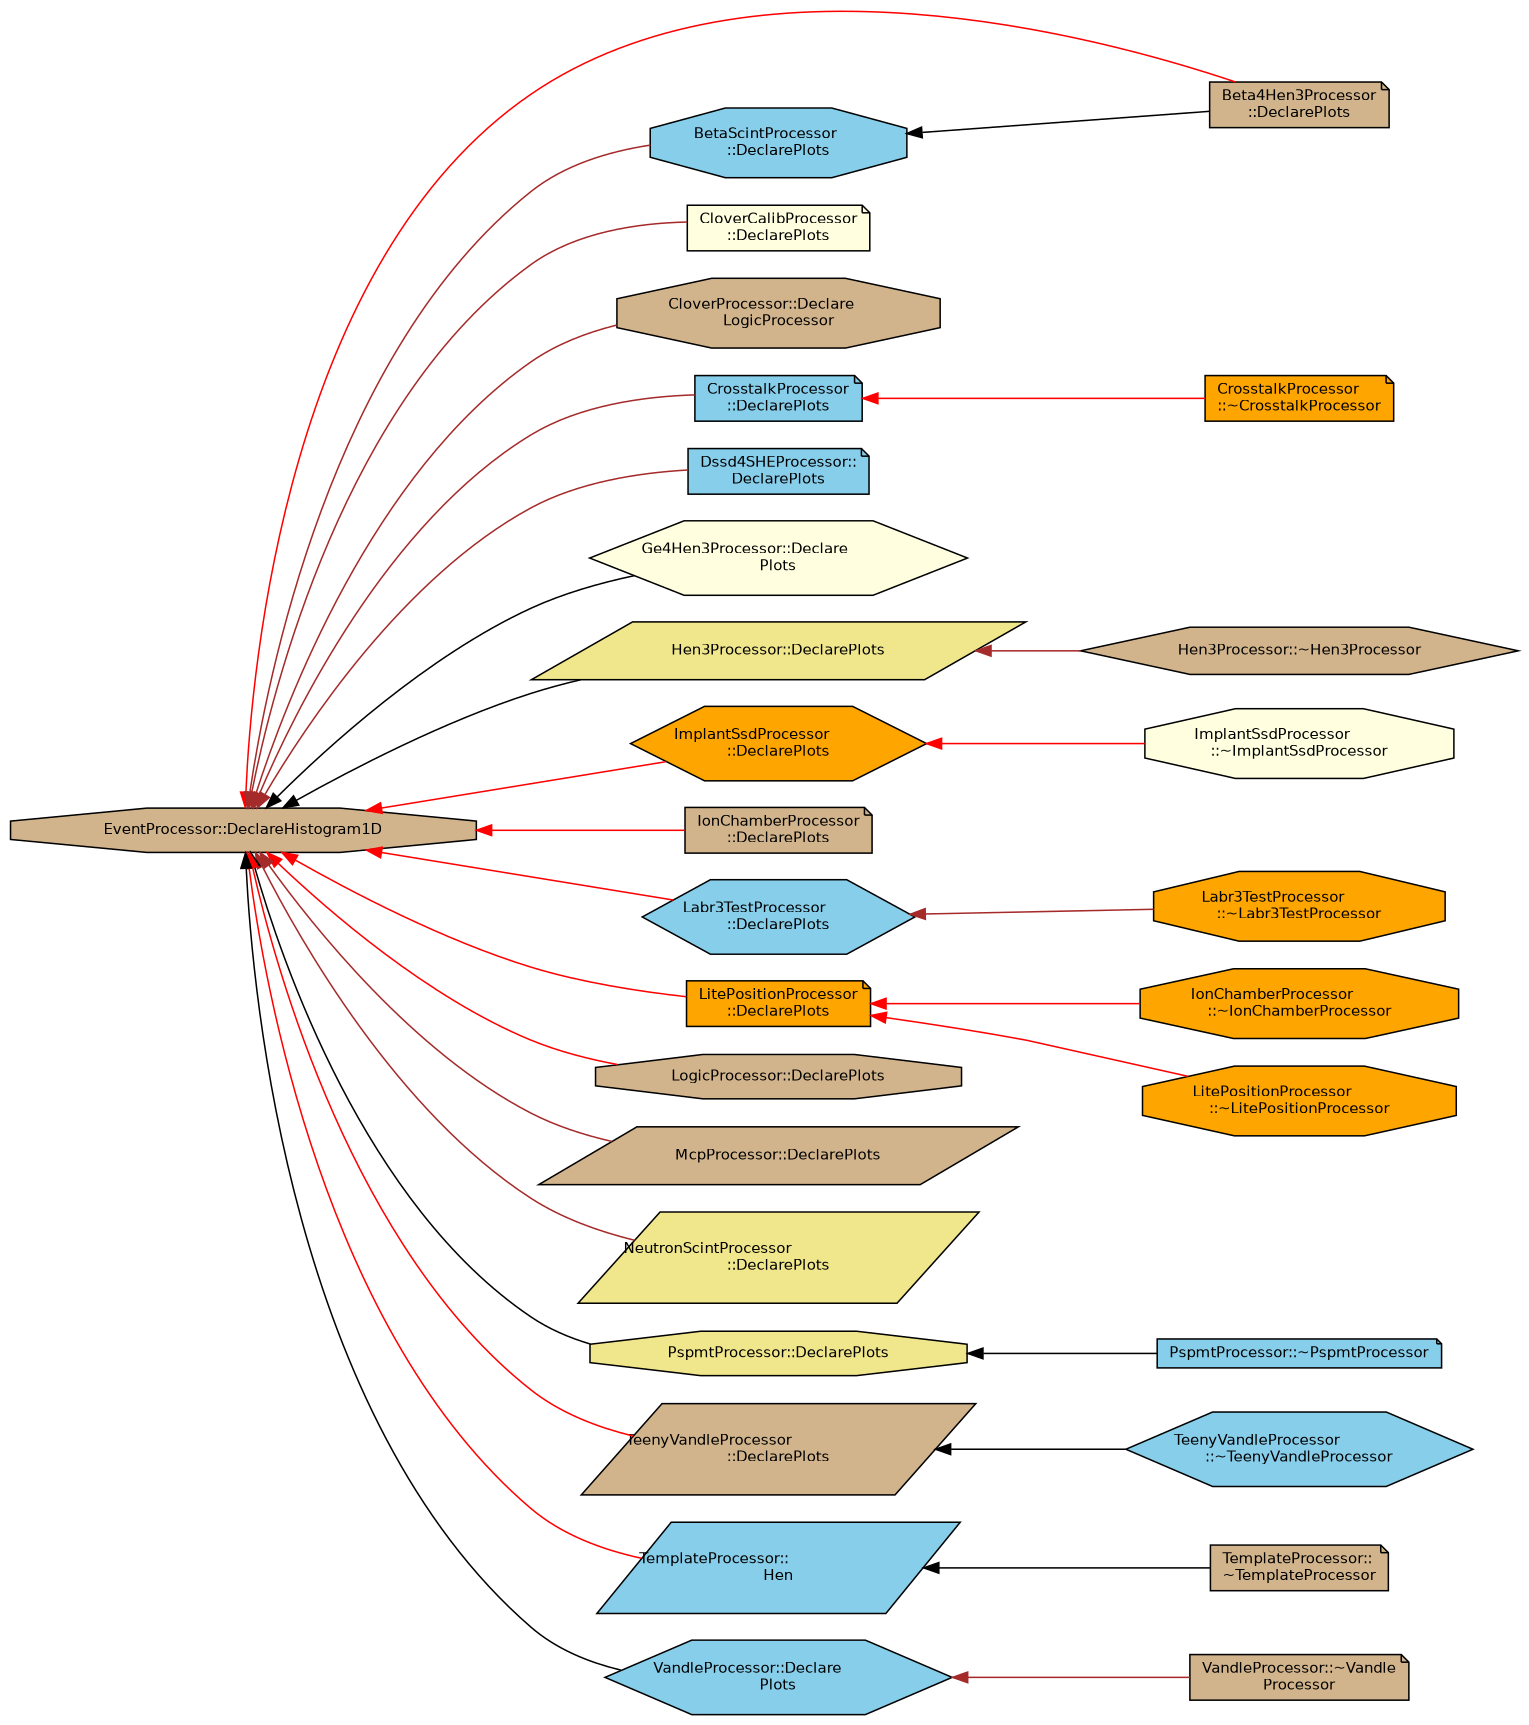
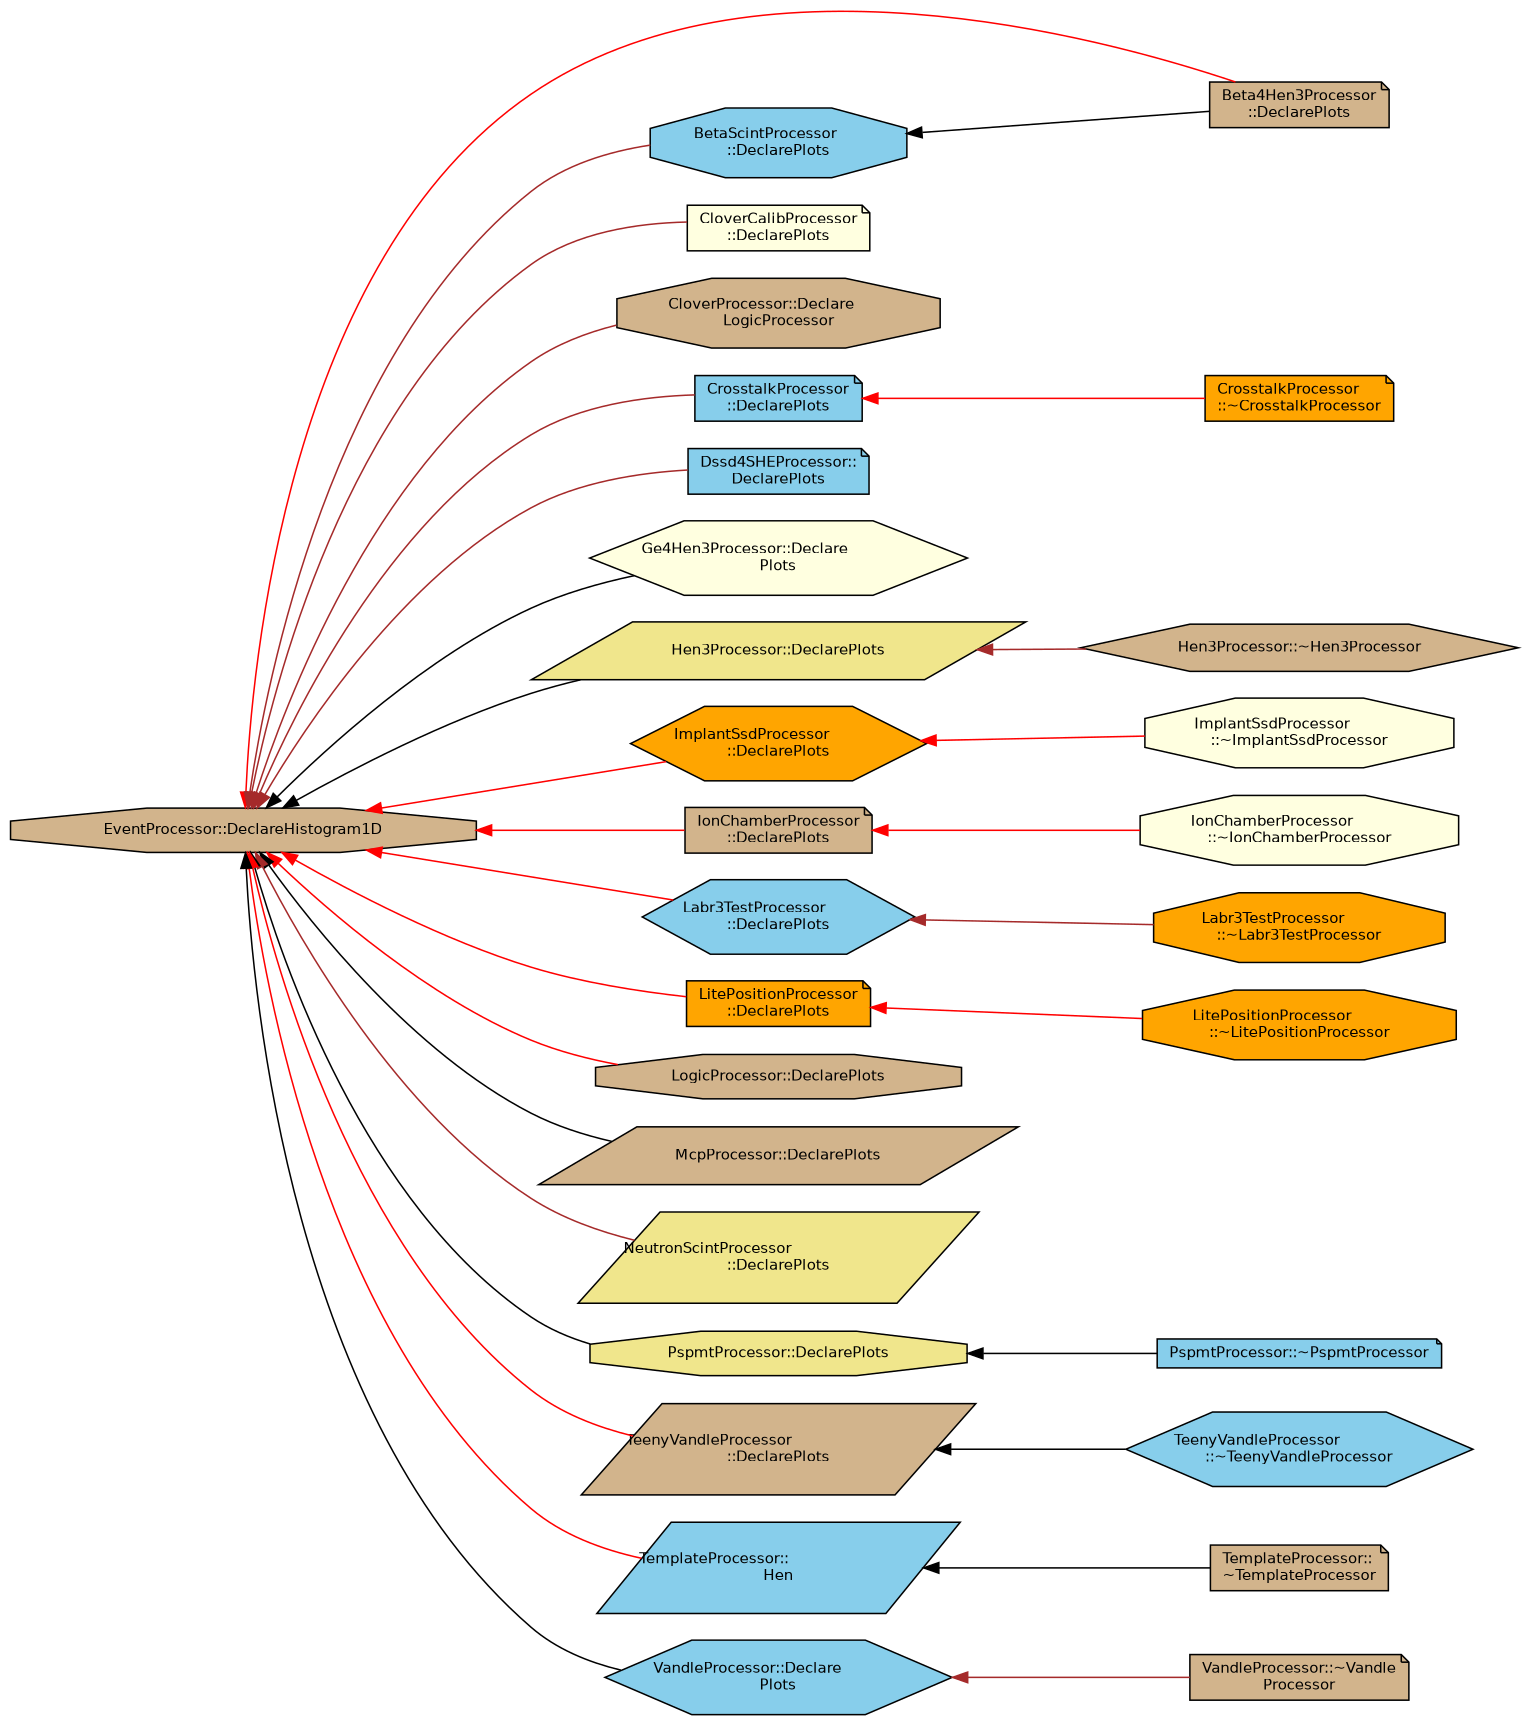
edge "IonChamberProcessor ::~IonChamberProcessor" -> "LitePositionProcessor ::DeclarePlots": now "IonChamberProcessor ::~IonChamberProcessor" -> "IonChamberProcessor ::DeclarePlots"
node "IonChamberProcessor ::~IonChamberProcessor": fillcolor orange -> lightyellow
edge "McpProcessor::DeclarePlots" -> "EventProcessor::DeclareHistogram1D": color brown -> black
